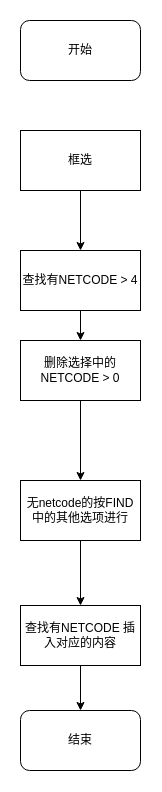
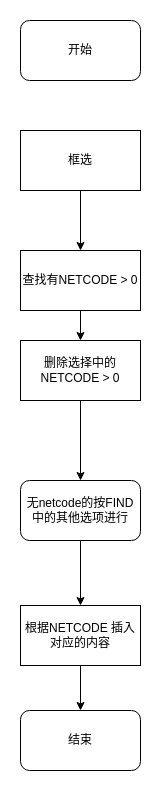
node "查找有NETCODE > 4": label "查找有NETCODE > 4" -> "查找有NETCODE > 0"
node "无netcode的按FIND 中的其他选项进行": shape rectangle -> rounded rectangle
node "查找有NETCODE 插入对应的内容": label "查找有NETCODE 插入对应的内容" -> "根据NETCODE 插入对应的内容"
